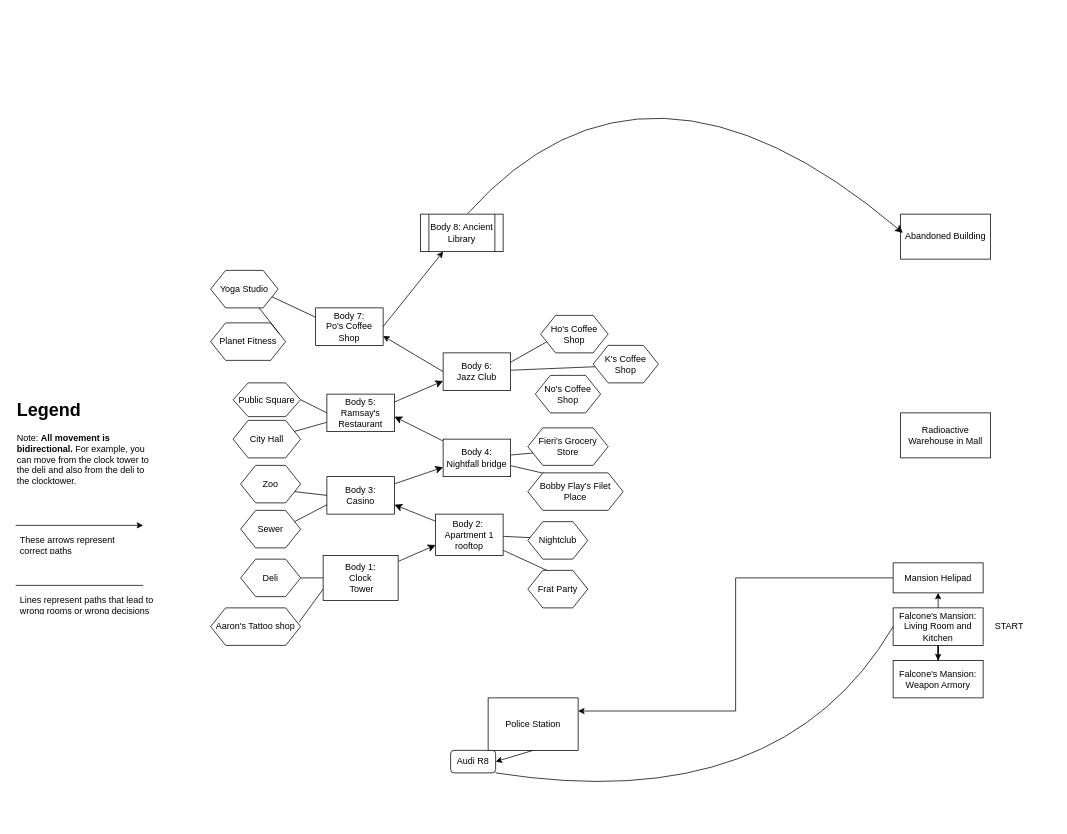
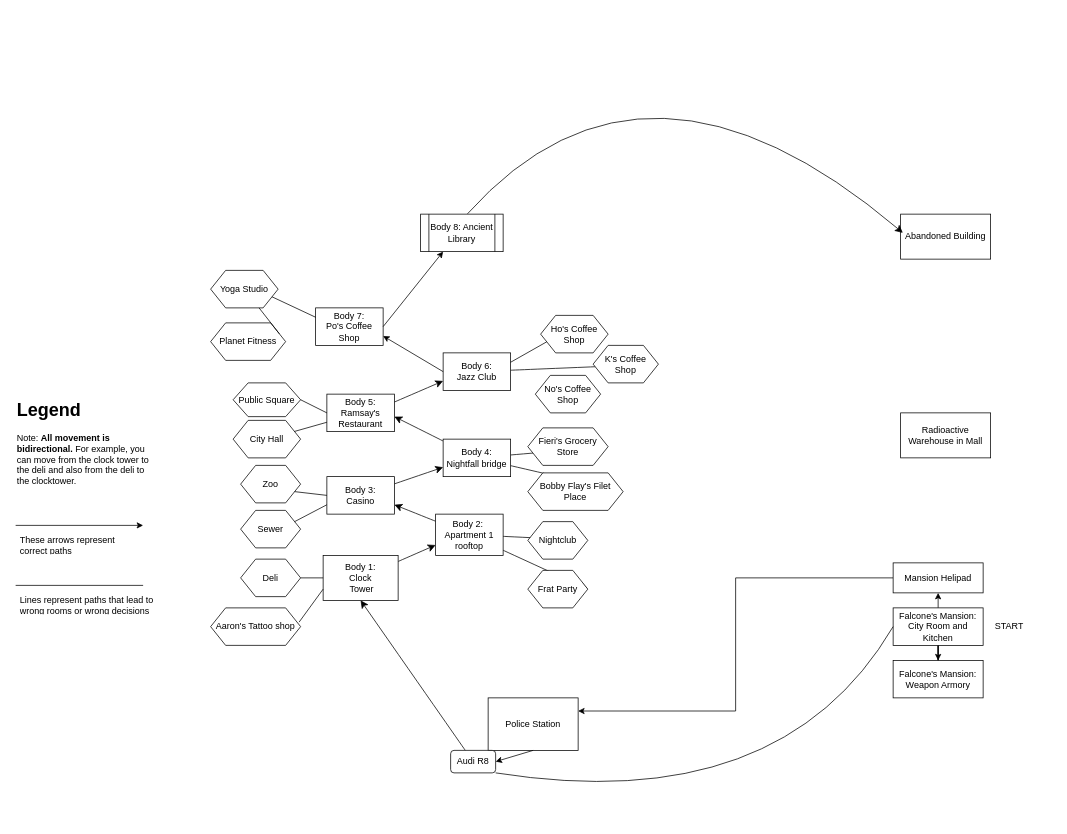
node "Falcone's Mansion: Living Room and Kitchen": label "Falcone's Mansion: Living Room and Kitchen" -> "Falcone's Mansion: City Room and Kitchen"
edge "Audi R8" -> "Body 1: Clock Tower": added
